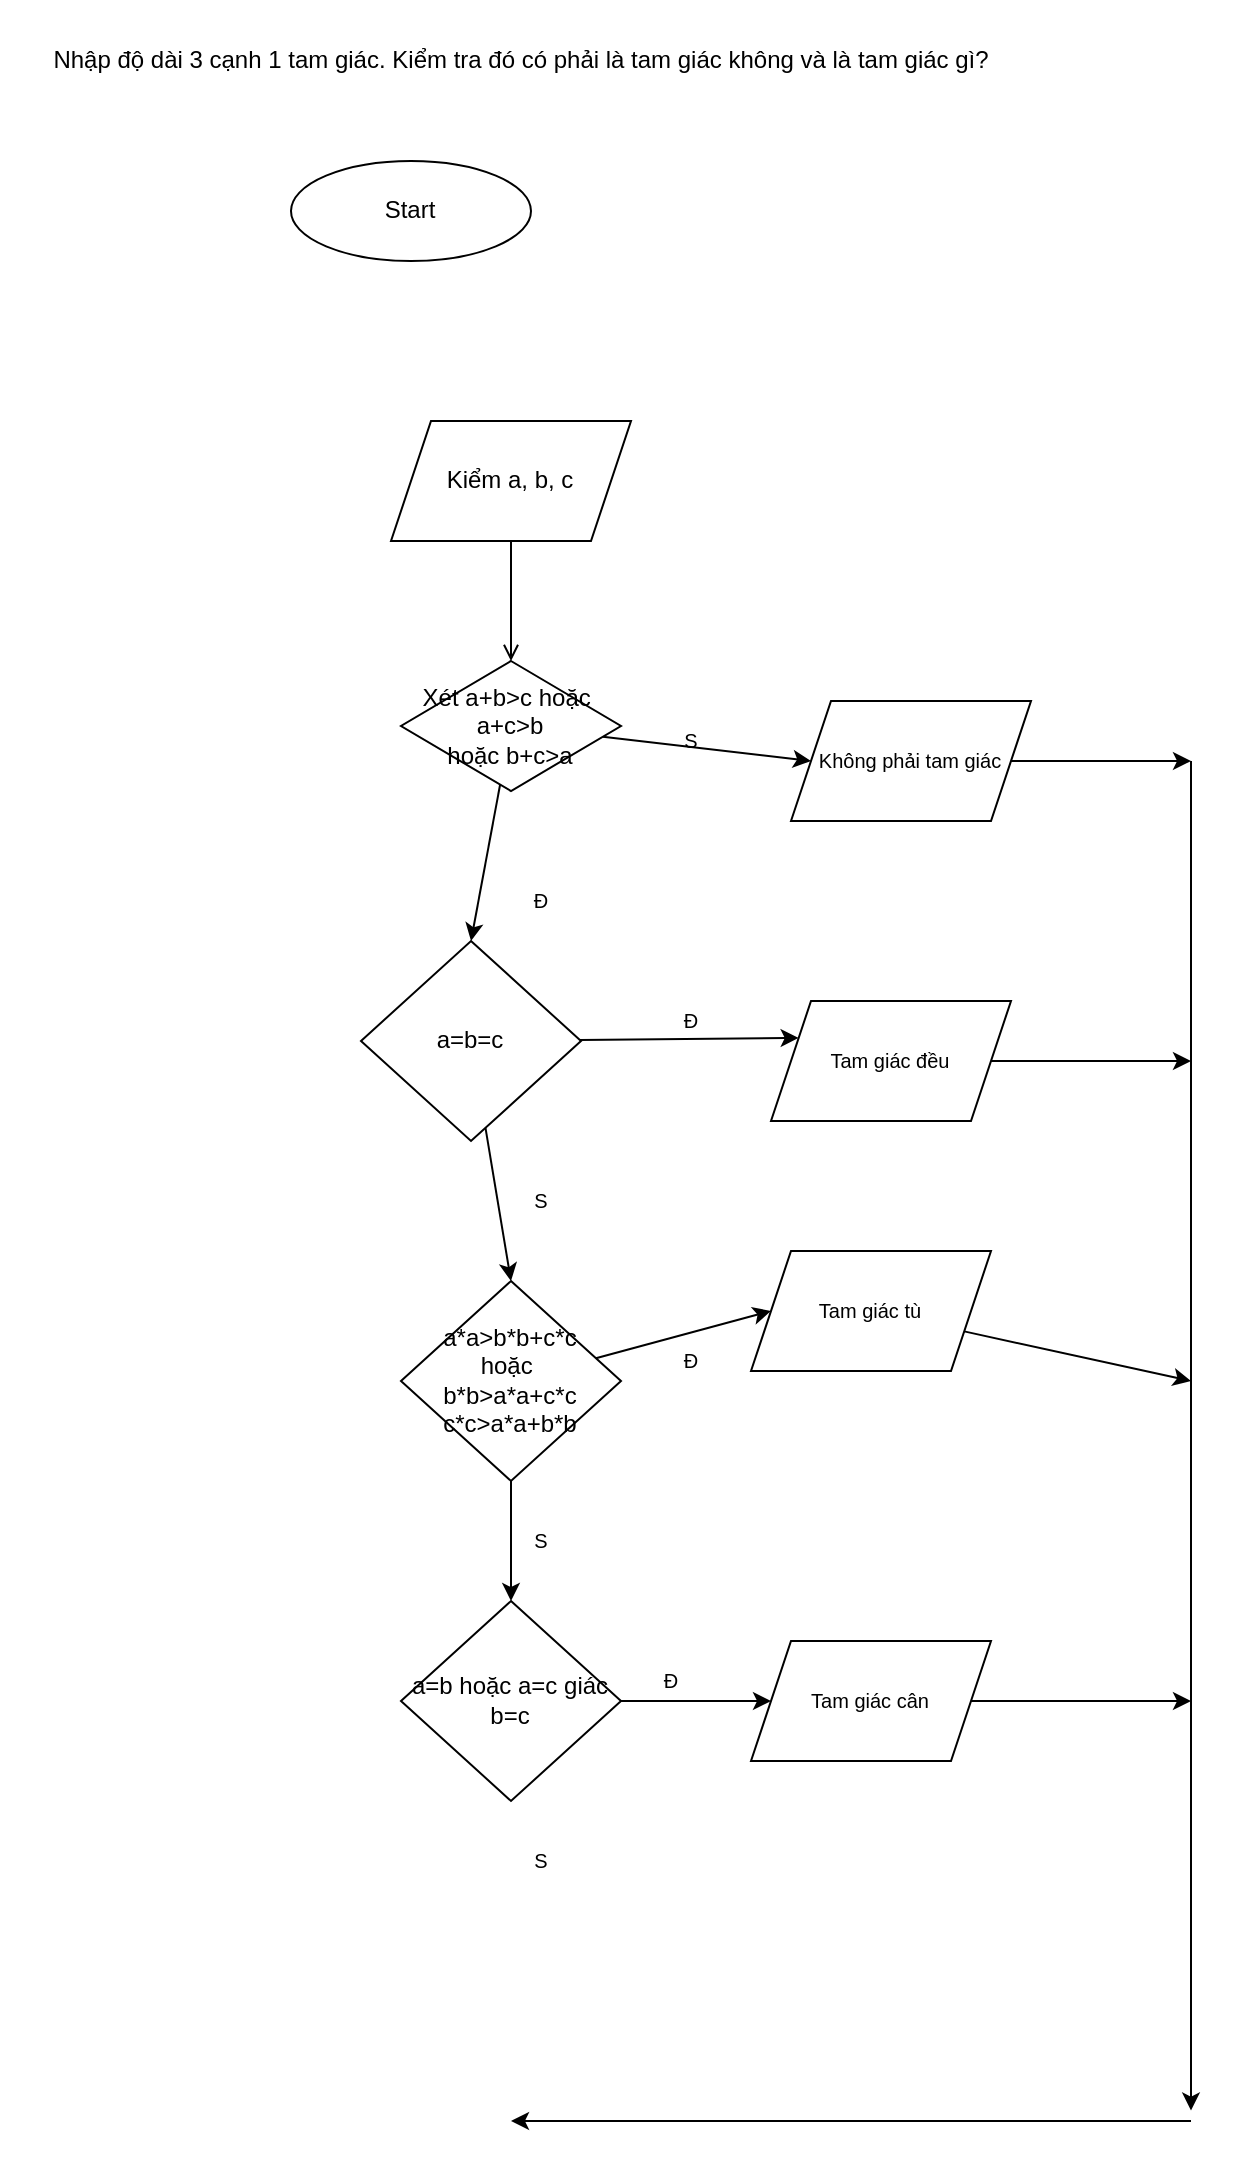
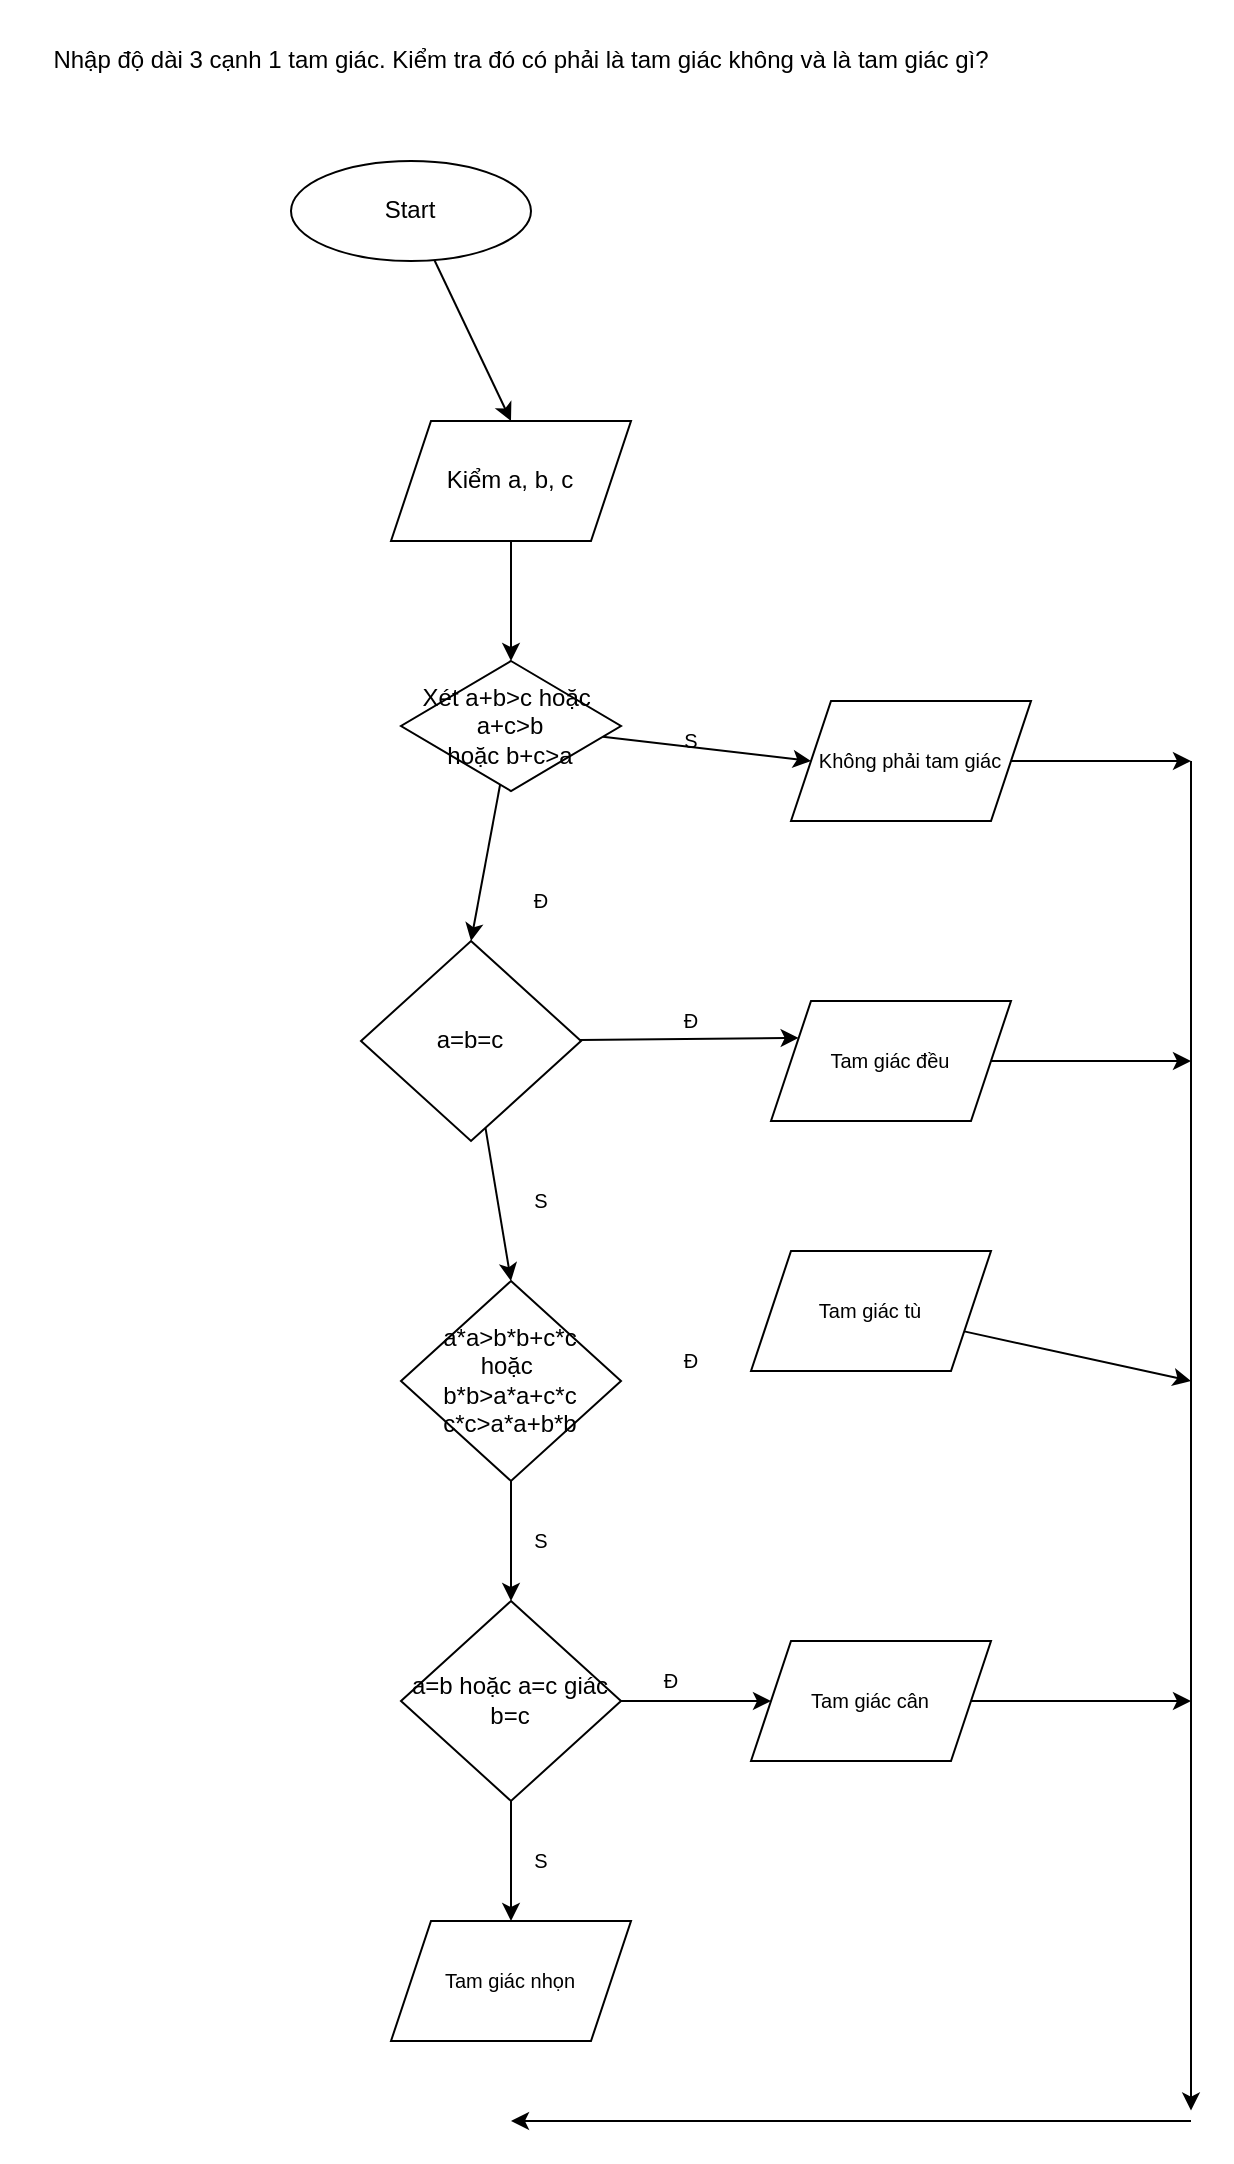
edge "Start" -> "Kiểm a, b, c": added
edge "Kiểm a, b, c" -> "Xét a+b>c hoặc a+c>b hoặc b+c>a": arrowhead open -> classic
edge "a*a>b*b+c*c hoặc b*b>a*a+c*c c*c>a*a+b*b" -> "Tam giác tù": removed
edge "a=b hoặc a=c giác b=c" -> "Tam giác nhọn": added
node "Tam giác nhọn": added
